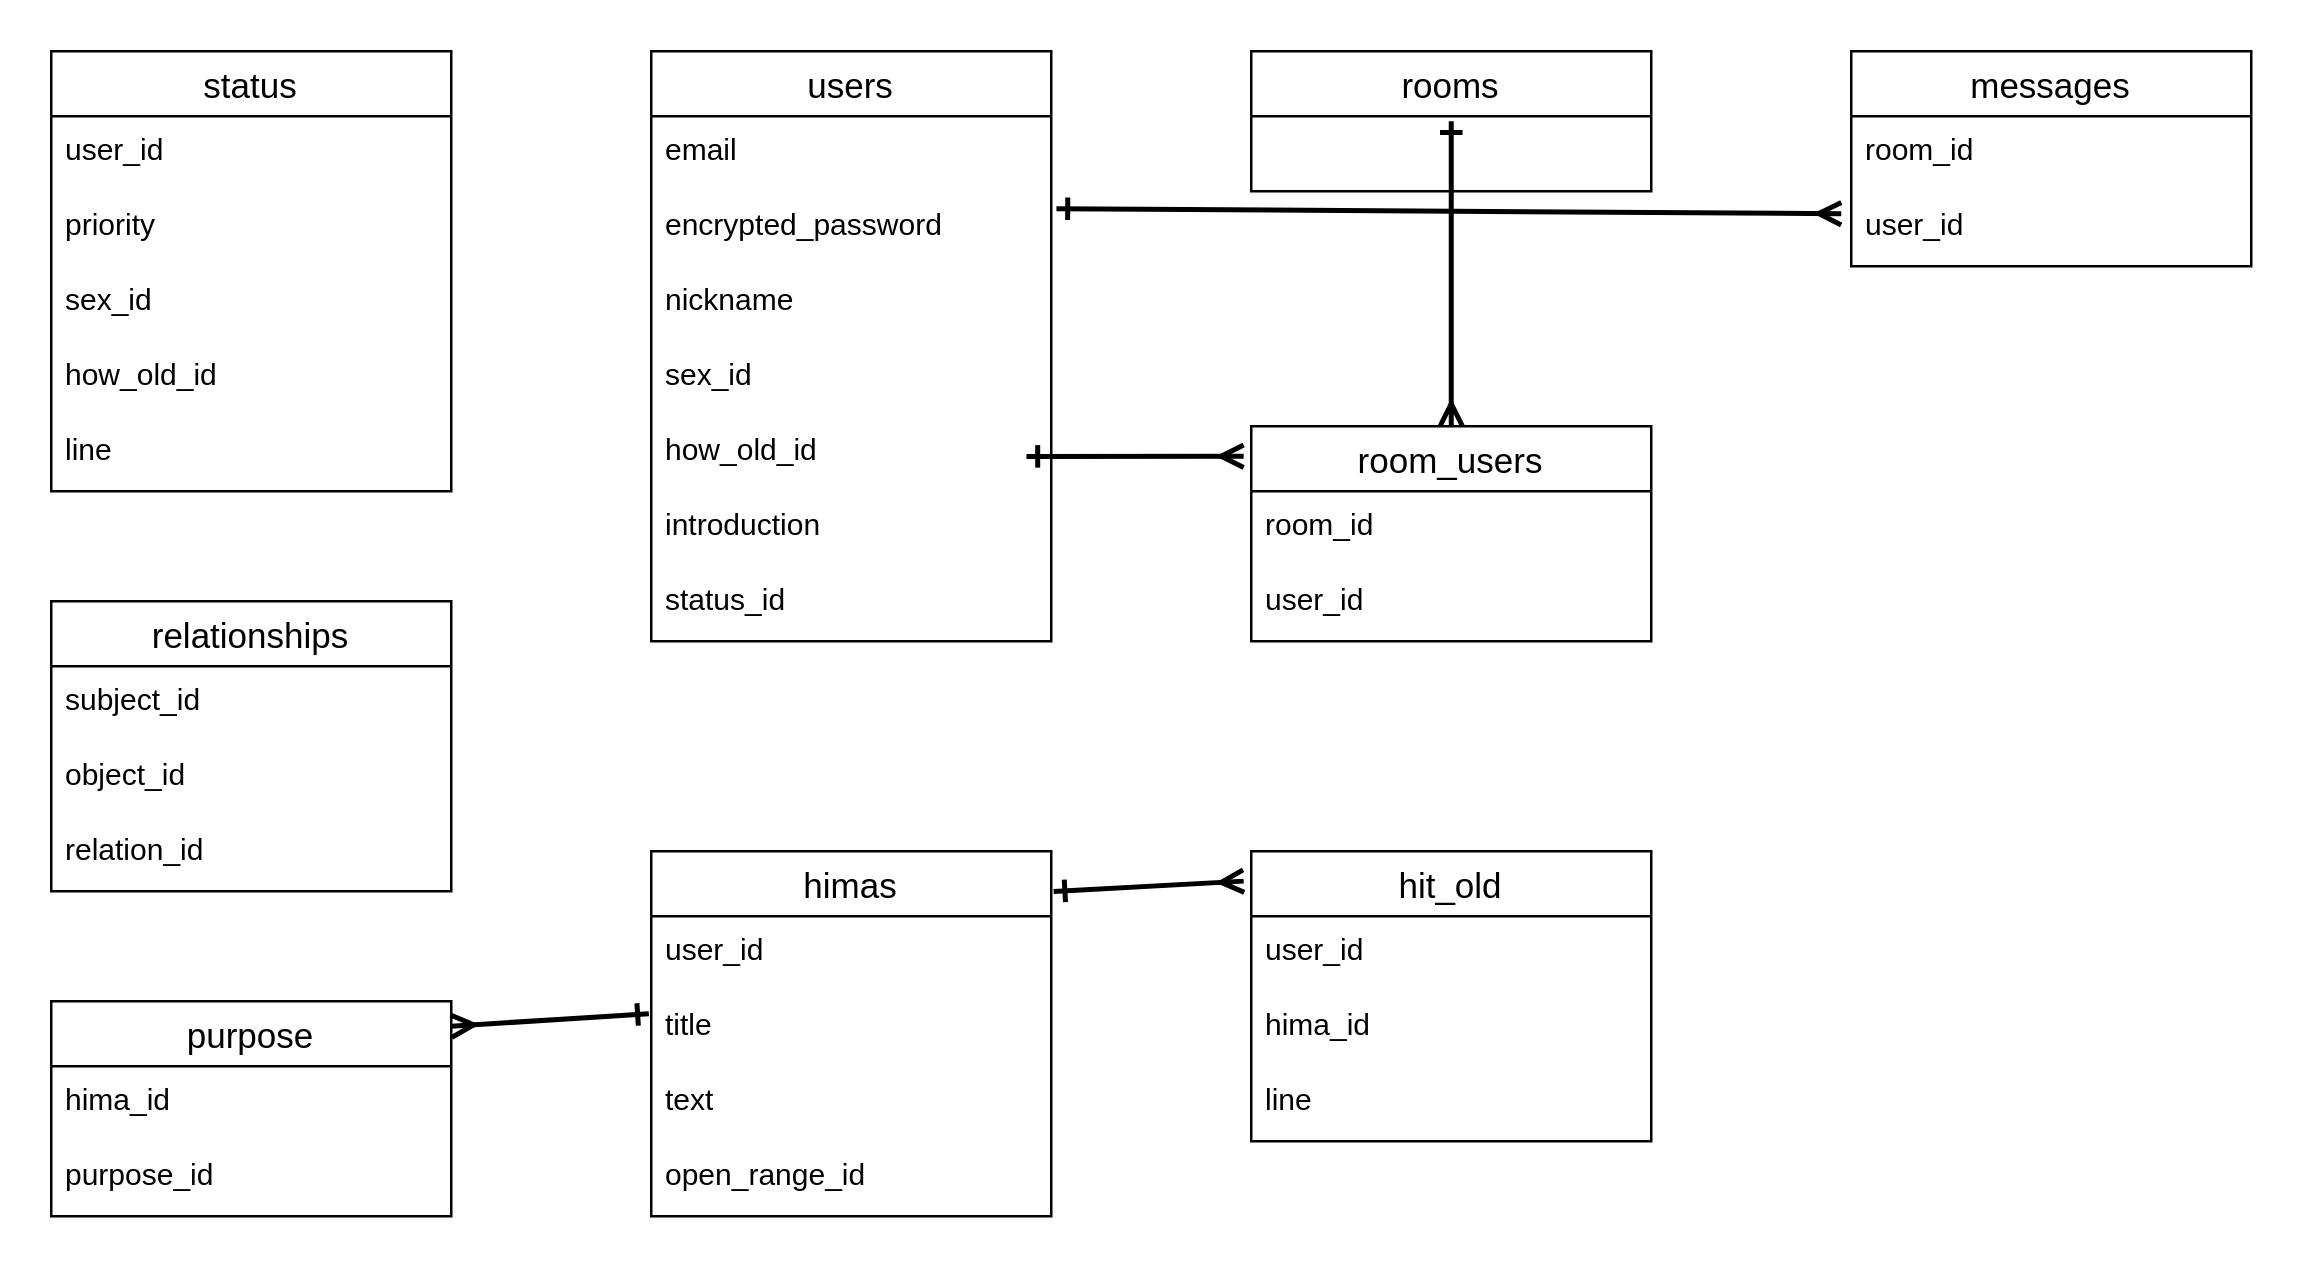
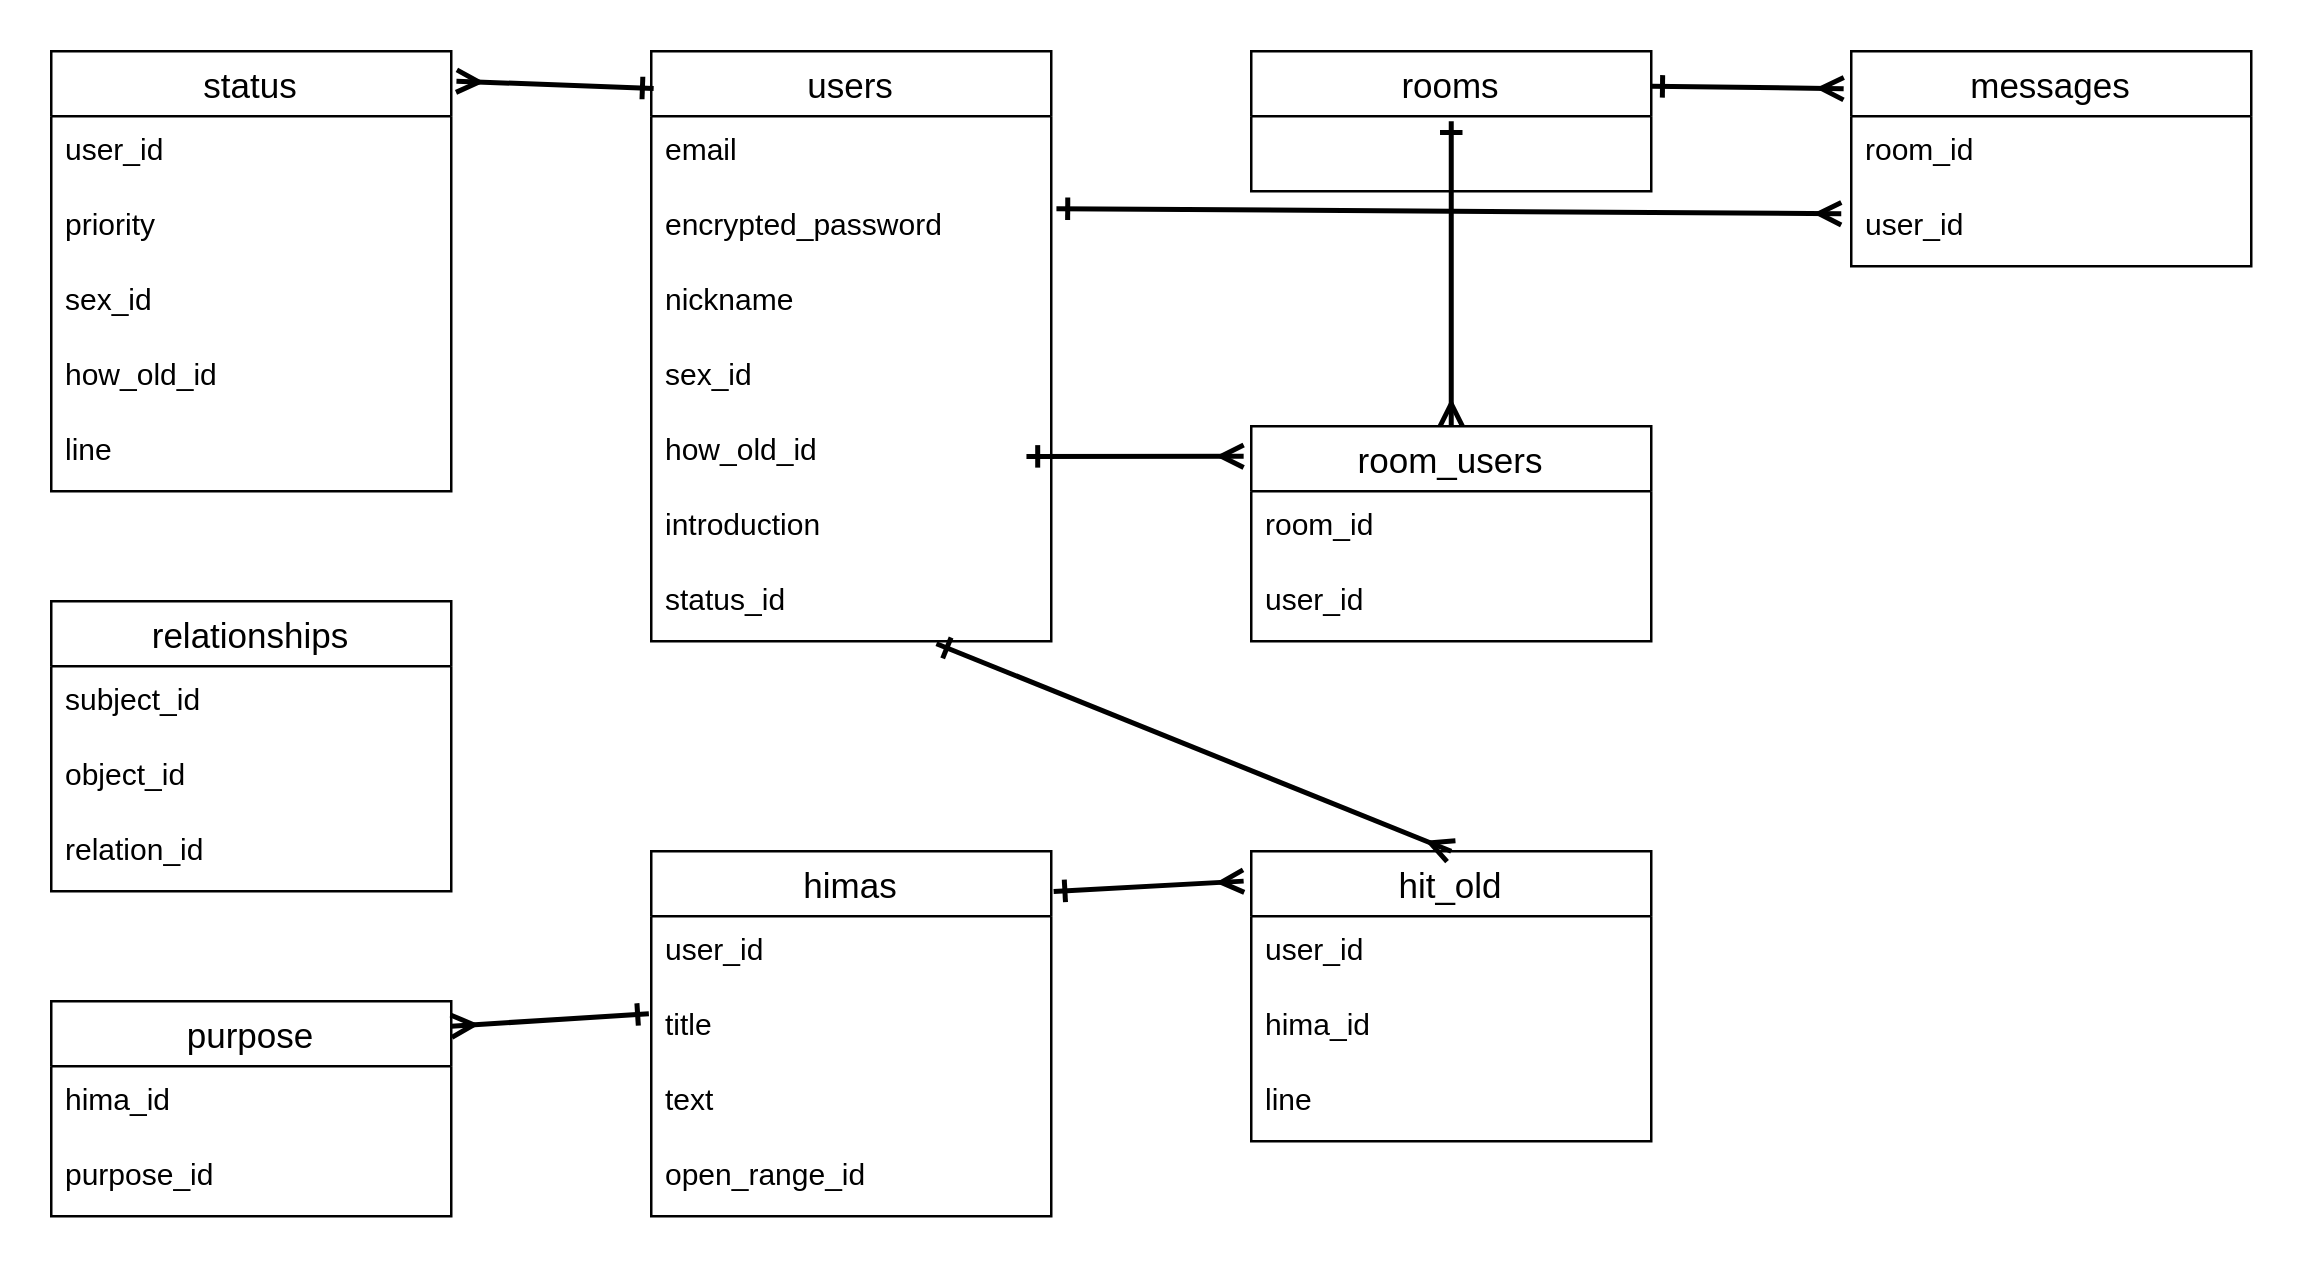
edge "status" -- "users": added
edge "rooms" -- "messages": added
edge "status_id" -- "hit_old": added
